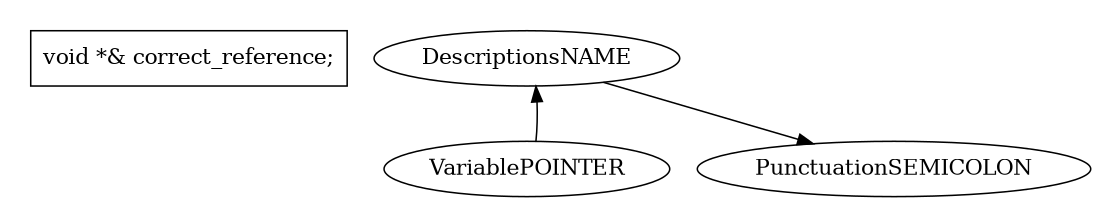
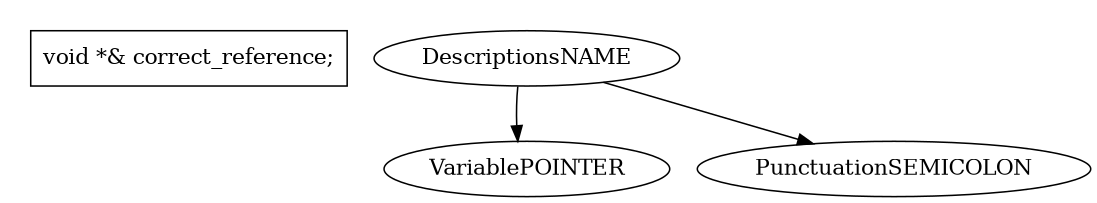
edge "VariablePOINTER" -> "DescriptionsNAME": reversed
